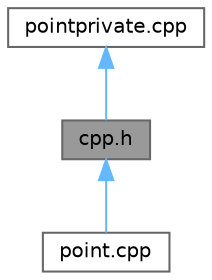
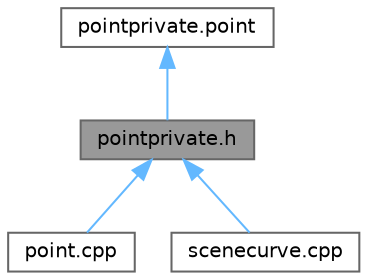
node "pointprivate.cpp": label "pointprivate.cpp" -> "pointprivate.point"
node "cpp.h": label "cpp.h" -> "pointprivate.h"
node "scenecurve.cpp": added
